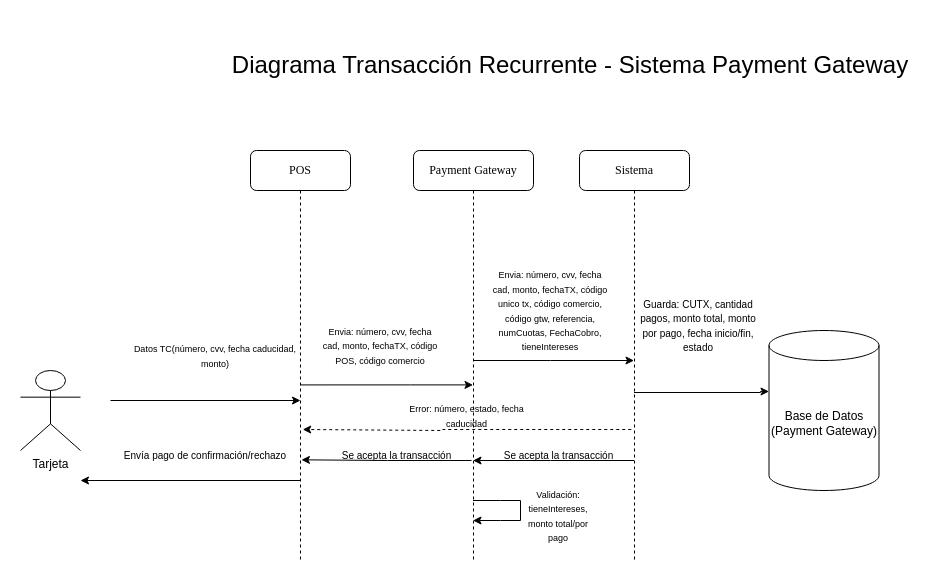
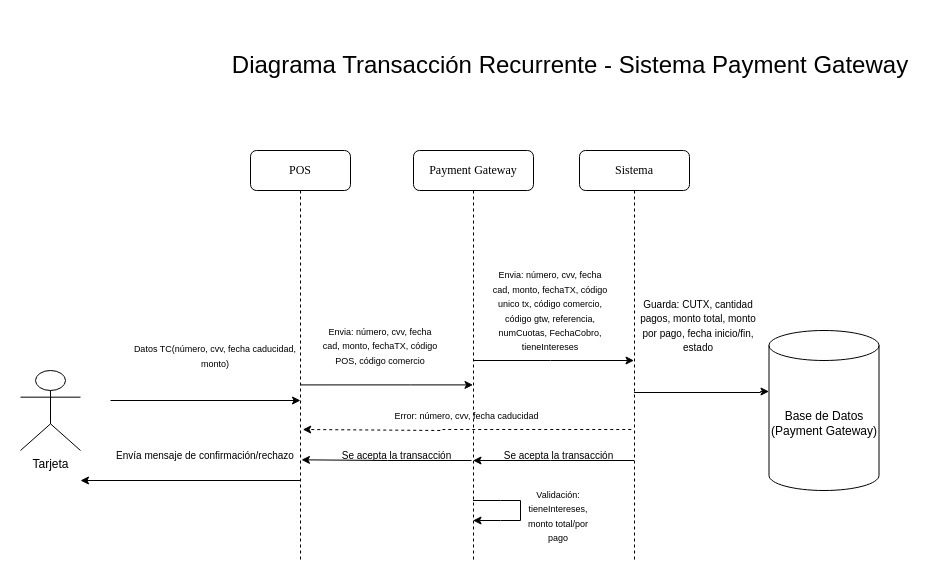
node "Error: número, estado, fecha caducidad": label "Error: número, estado, fecha caducidad" -> "Error: número, cvv, fecha caducidad"
node "Envía pago de confirmación/rechazo": label "Envía pago de confirmación/rechazo" -> "Envía mensaje de confirmación/rechazo"
